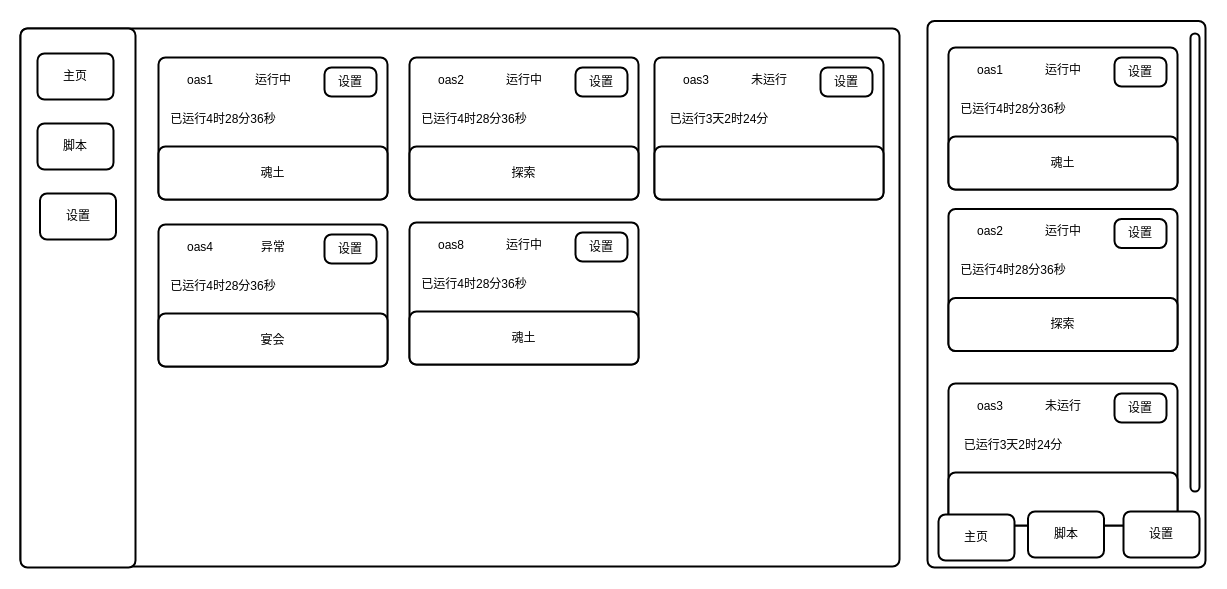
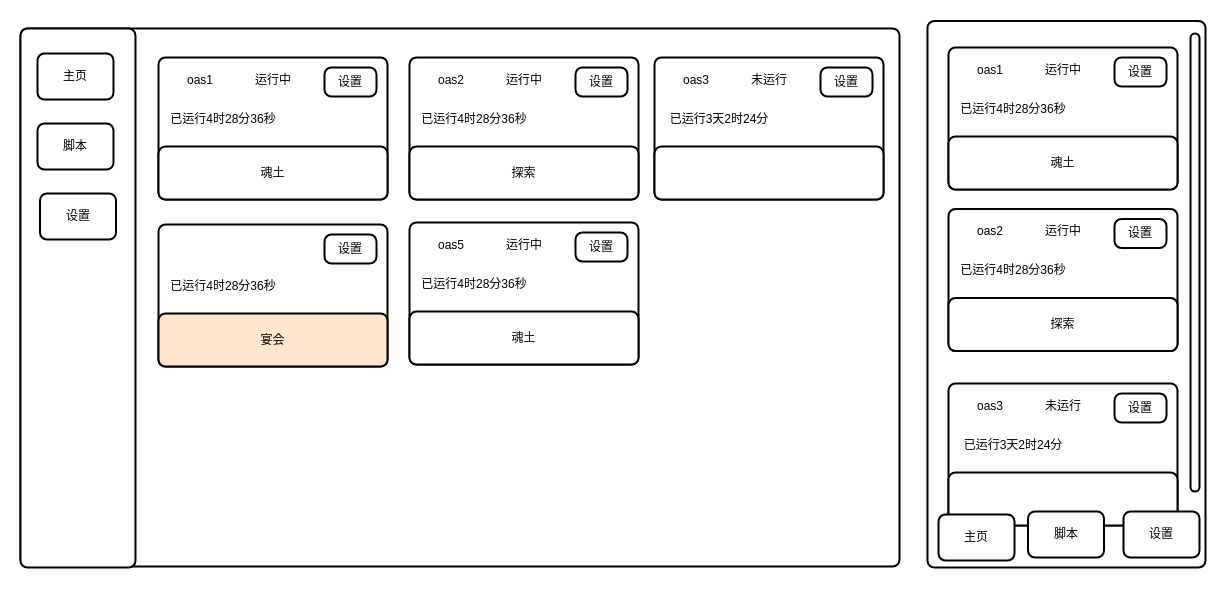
node "oas8": label "oas8" -> "oas5"
node "oas4": removed
node "异常": removed
node "宴会": fillcolor #ffffff -> #ffe6cc
